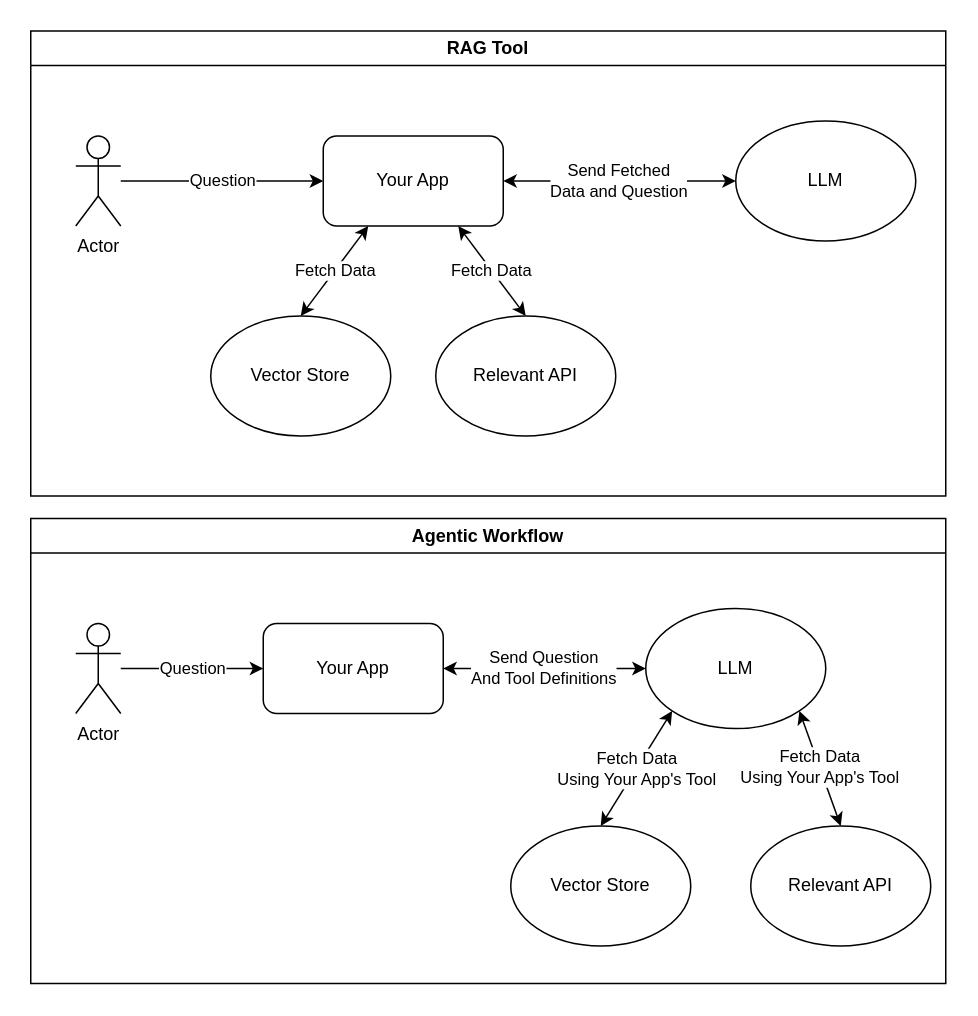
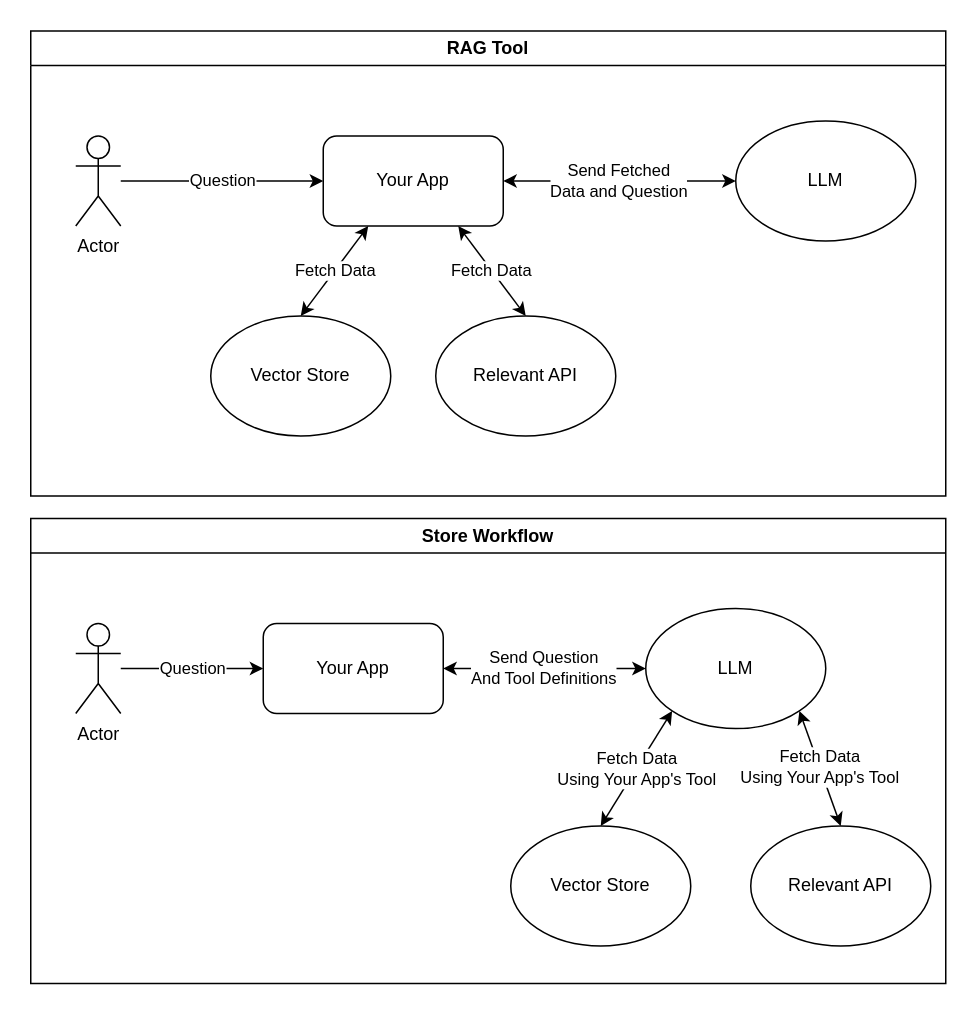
node "Agentic Workflow": label "Agentic Workflow" -> "Store Workflow"
